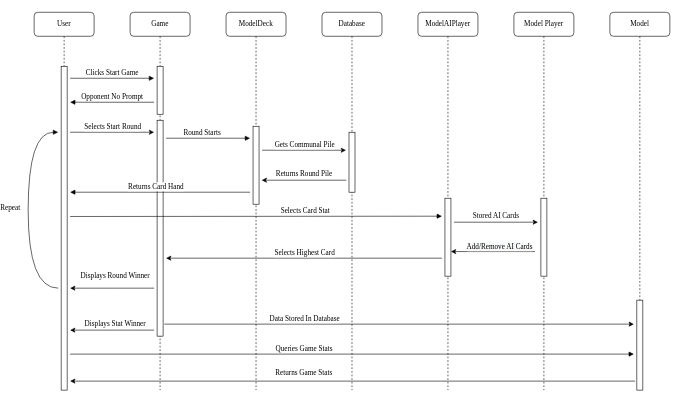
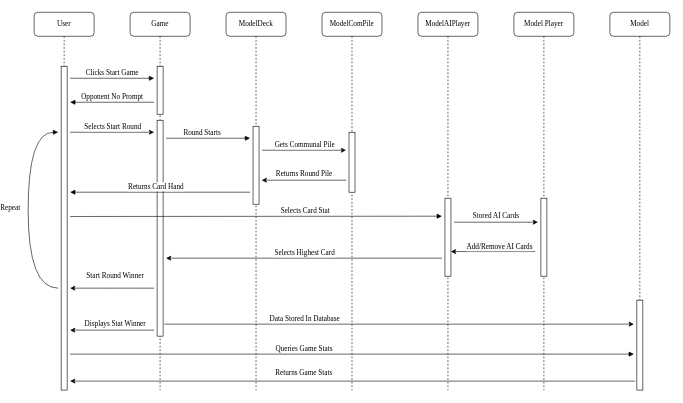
node "Database": label "Database" -> "ModelComPile"
node "Displays Round Winner": label "Displays Round Winner" -> "Start Round Winner"
